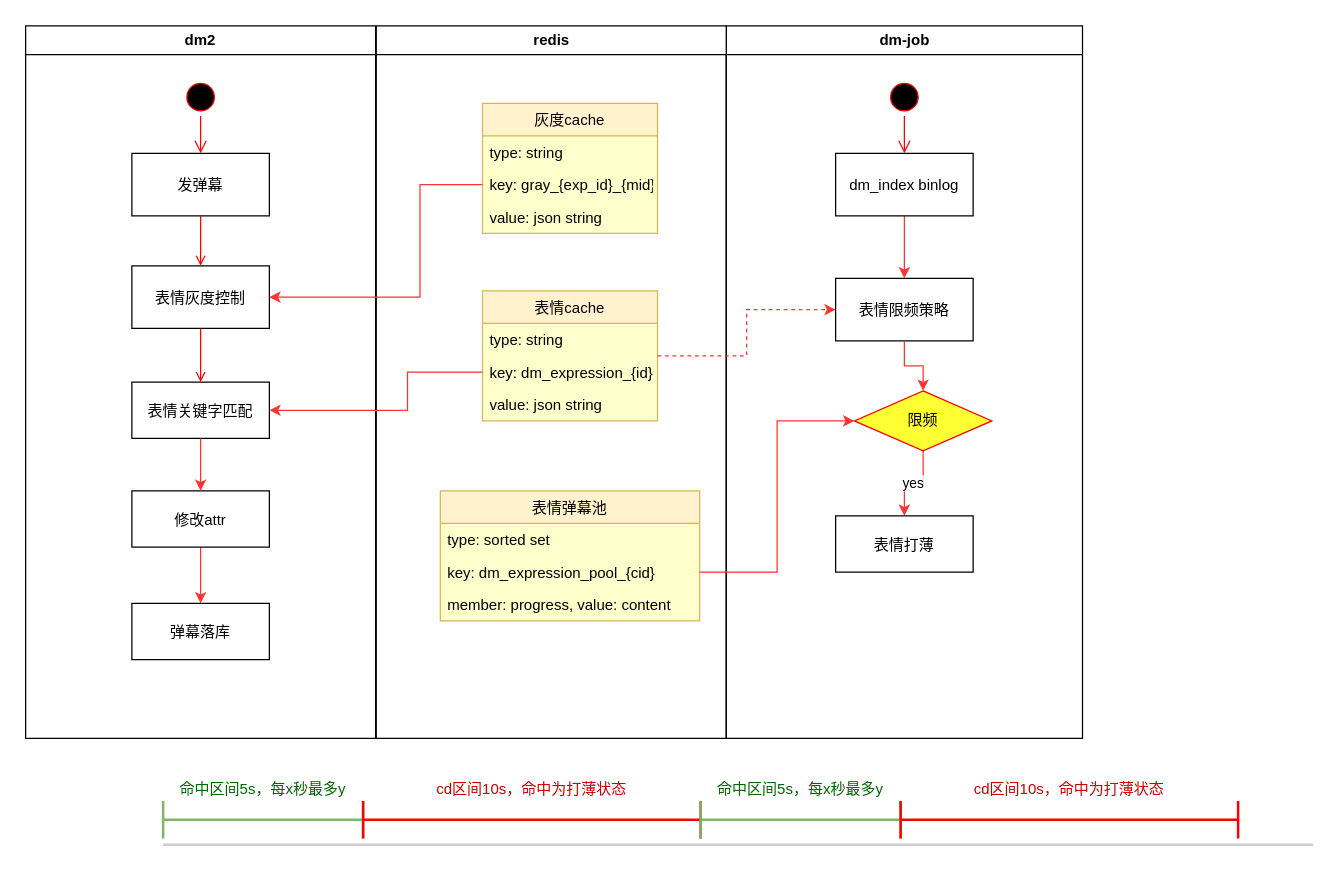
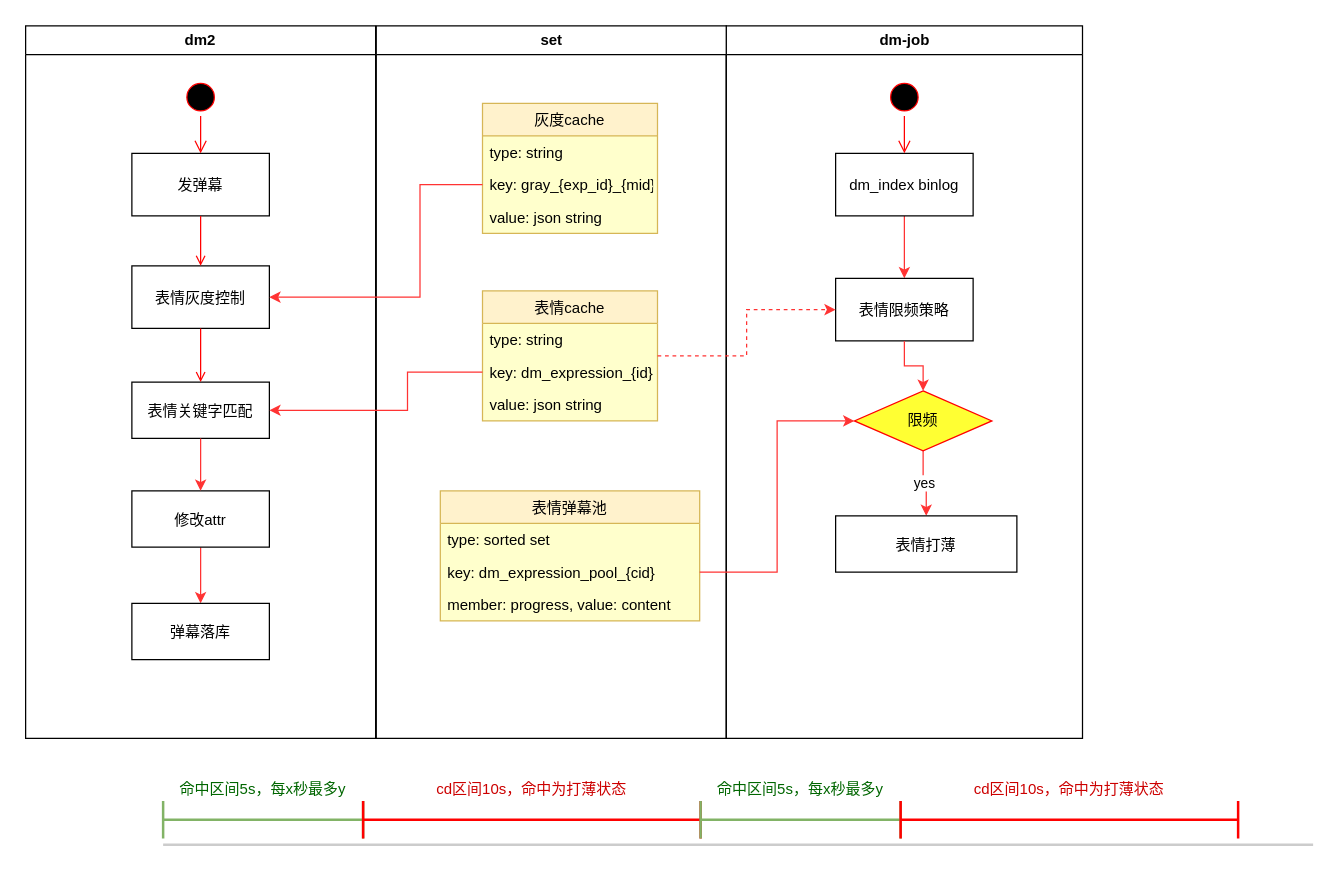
node "redis": label "redis" -> "set"
node "表情打薄": size 138x56 -> 181x56
